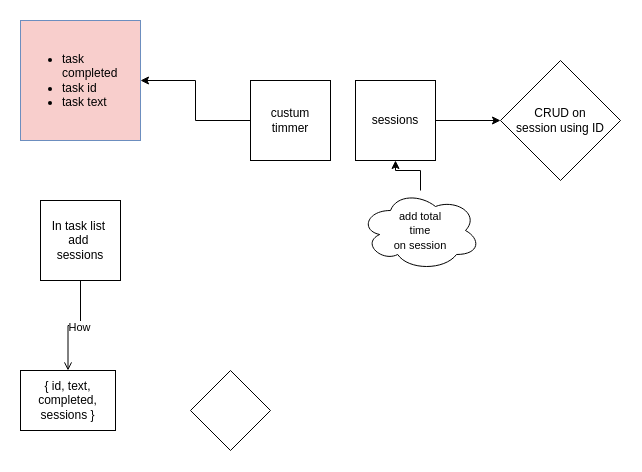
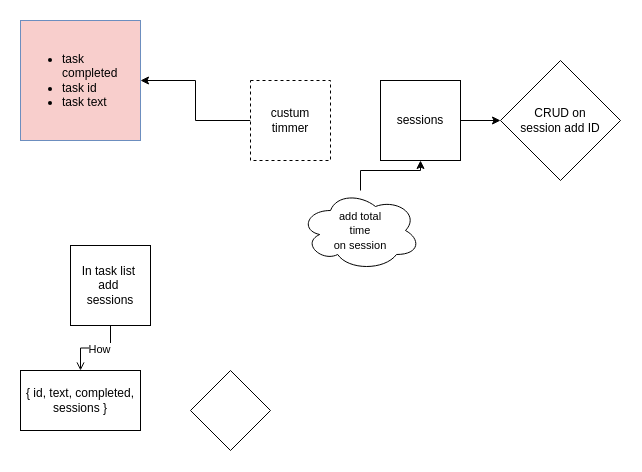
node "custum timmer": style solid -> dashed
node "sessions": moved (396, 121) -> (421, 121)
node "CRUD on session using ID": label "CRUD on session using ID" -> "CRUD on session add ID"
node "add total time on session": moved (421, 231) -> (361, 231)
node "In task list add sessions": moved (81, 241) -> (111, 286)
node "{ id, text, completed, sessions }": size 95x60 -> 120x60
